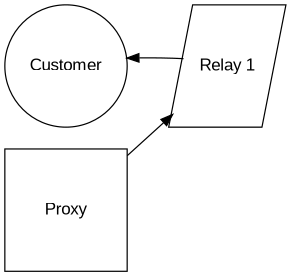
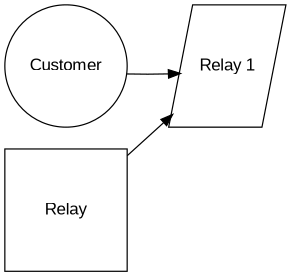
edge "Relay 1" -> "Customer": reversed
node "Proxy": label "Proxy" -> "Relay"
